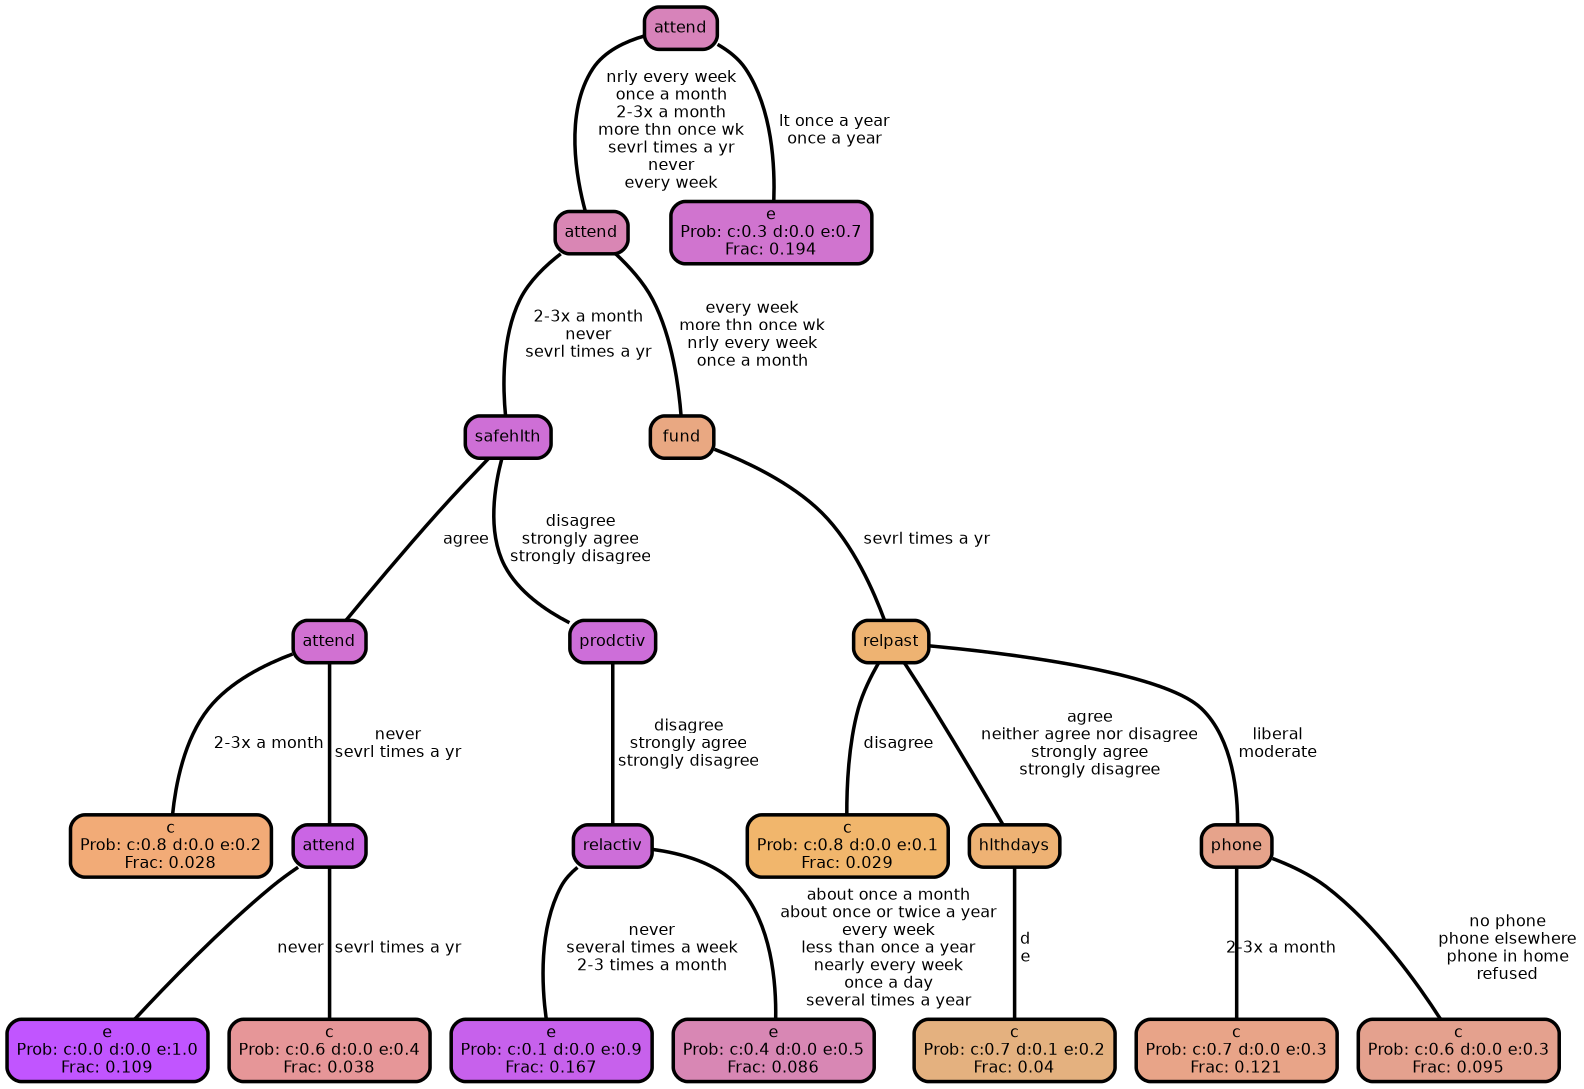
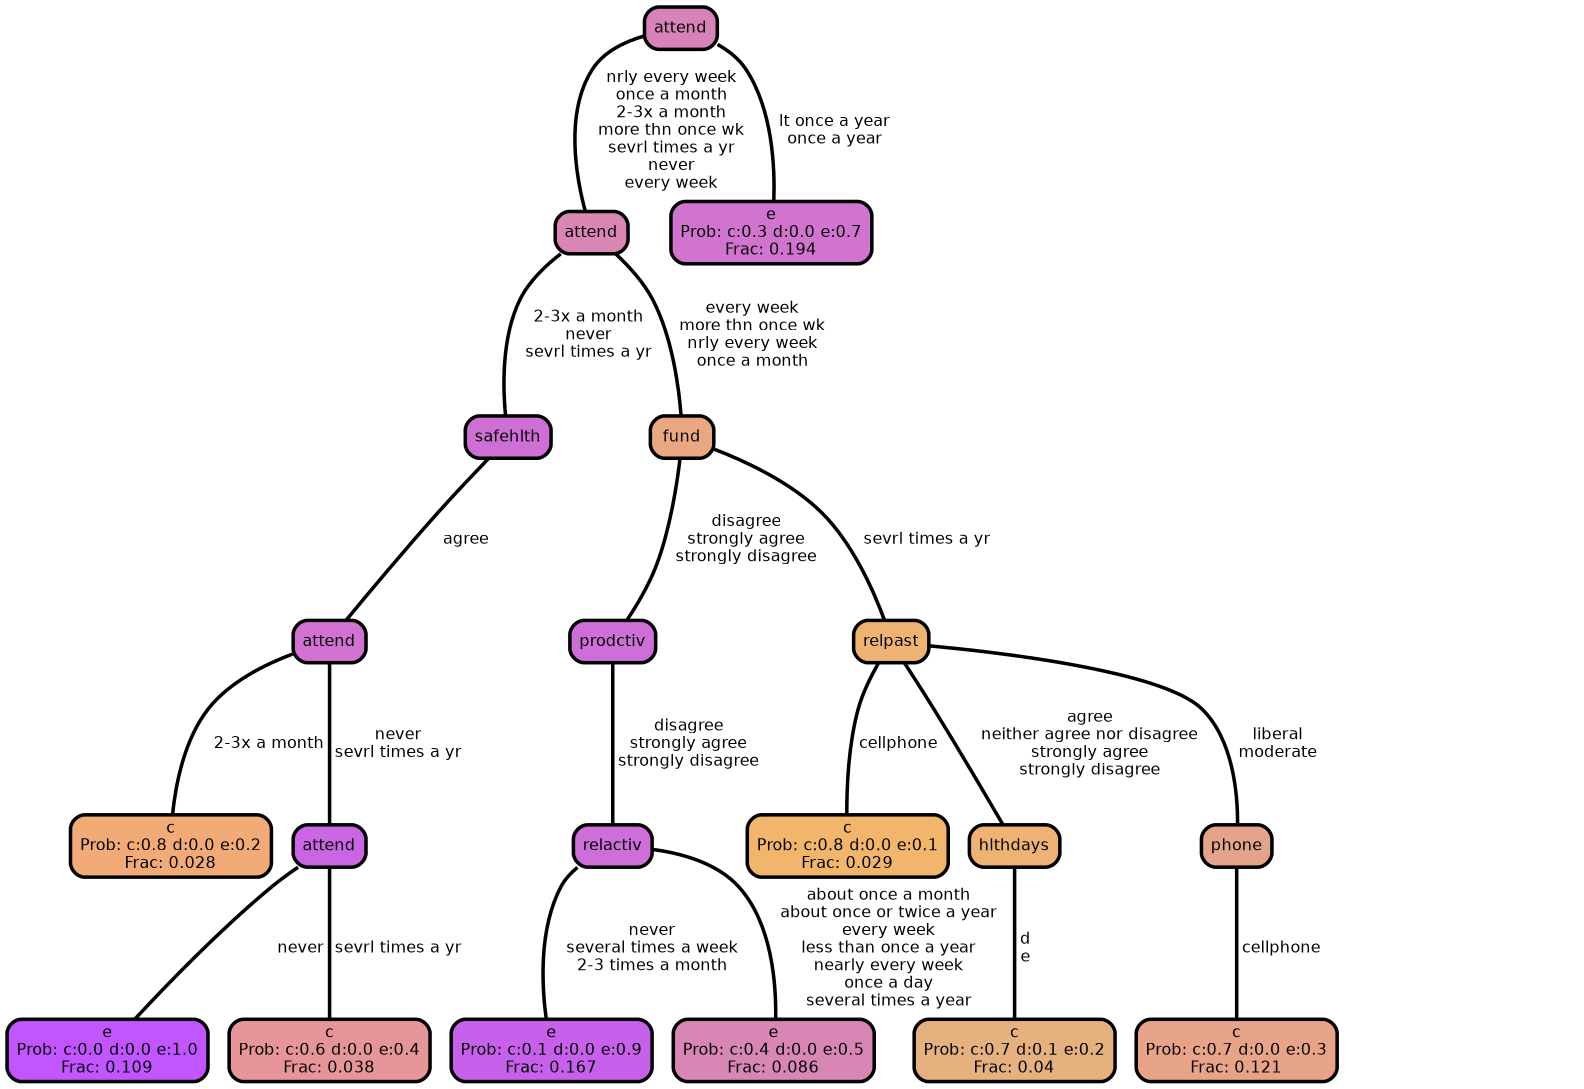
edge "safehlth" -- "prodctiv": now "fund" -- "prodctiv"
edge "relpast" -- "c Prob: c:0.8 d:0.0 e:0.1 Frac: 0.029": label " disagree" -> " cellphone"
edge "phone" -- "c Prob: c:0.7 d:0.0 e:0.3 Frac: 0.121": label " 2-3x a month" -> " cellphone"
node "c Prob: c:0.6 d:0.0 e:0.3 Frac: 0.095": removed
